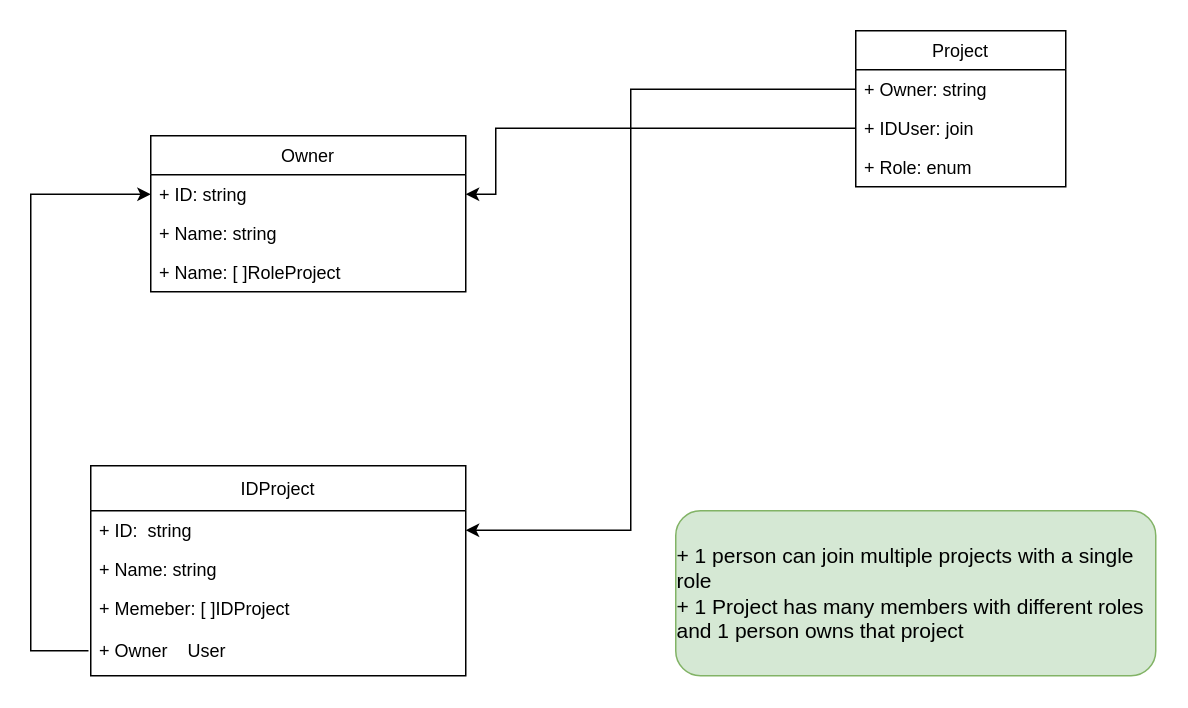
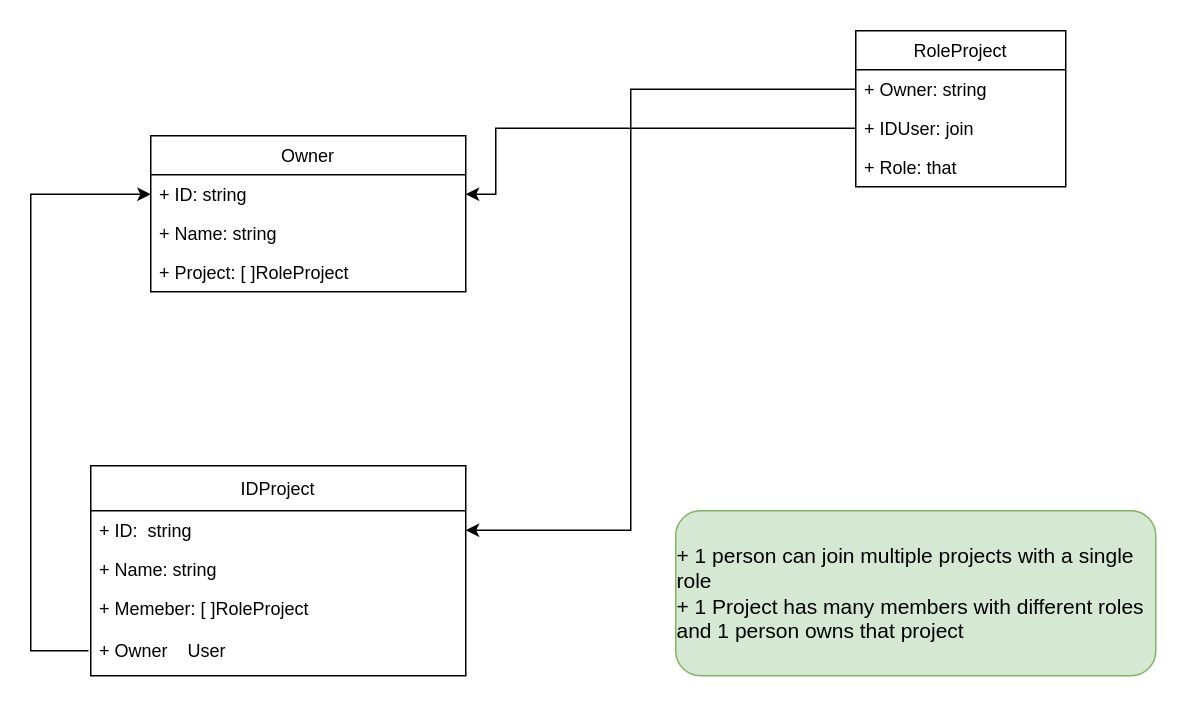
node "Project": label "Project" -> "RoleProject"
node "+ Role: enum": label "+ Role: enum" -> "+ Role: that"
node "+ Name: [ ]RoleProject": label "+ Name: [ ]RoleProject" -> "+ Project: [ ]RoleProject"
node "+ Memeber: [ ]IDProject + Owner User": label "+ Memeber: [ ]IDProject + Owner User" -> "+ Memeber: [ ]RoleProject + Owner User"
